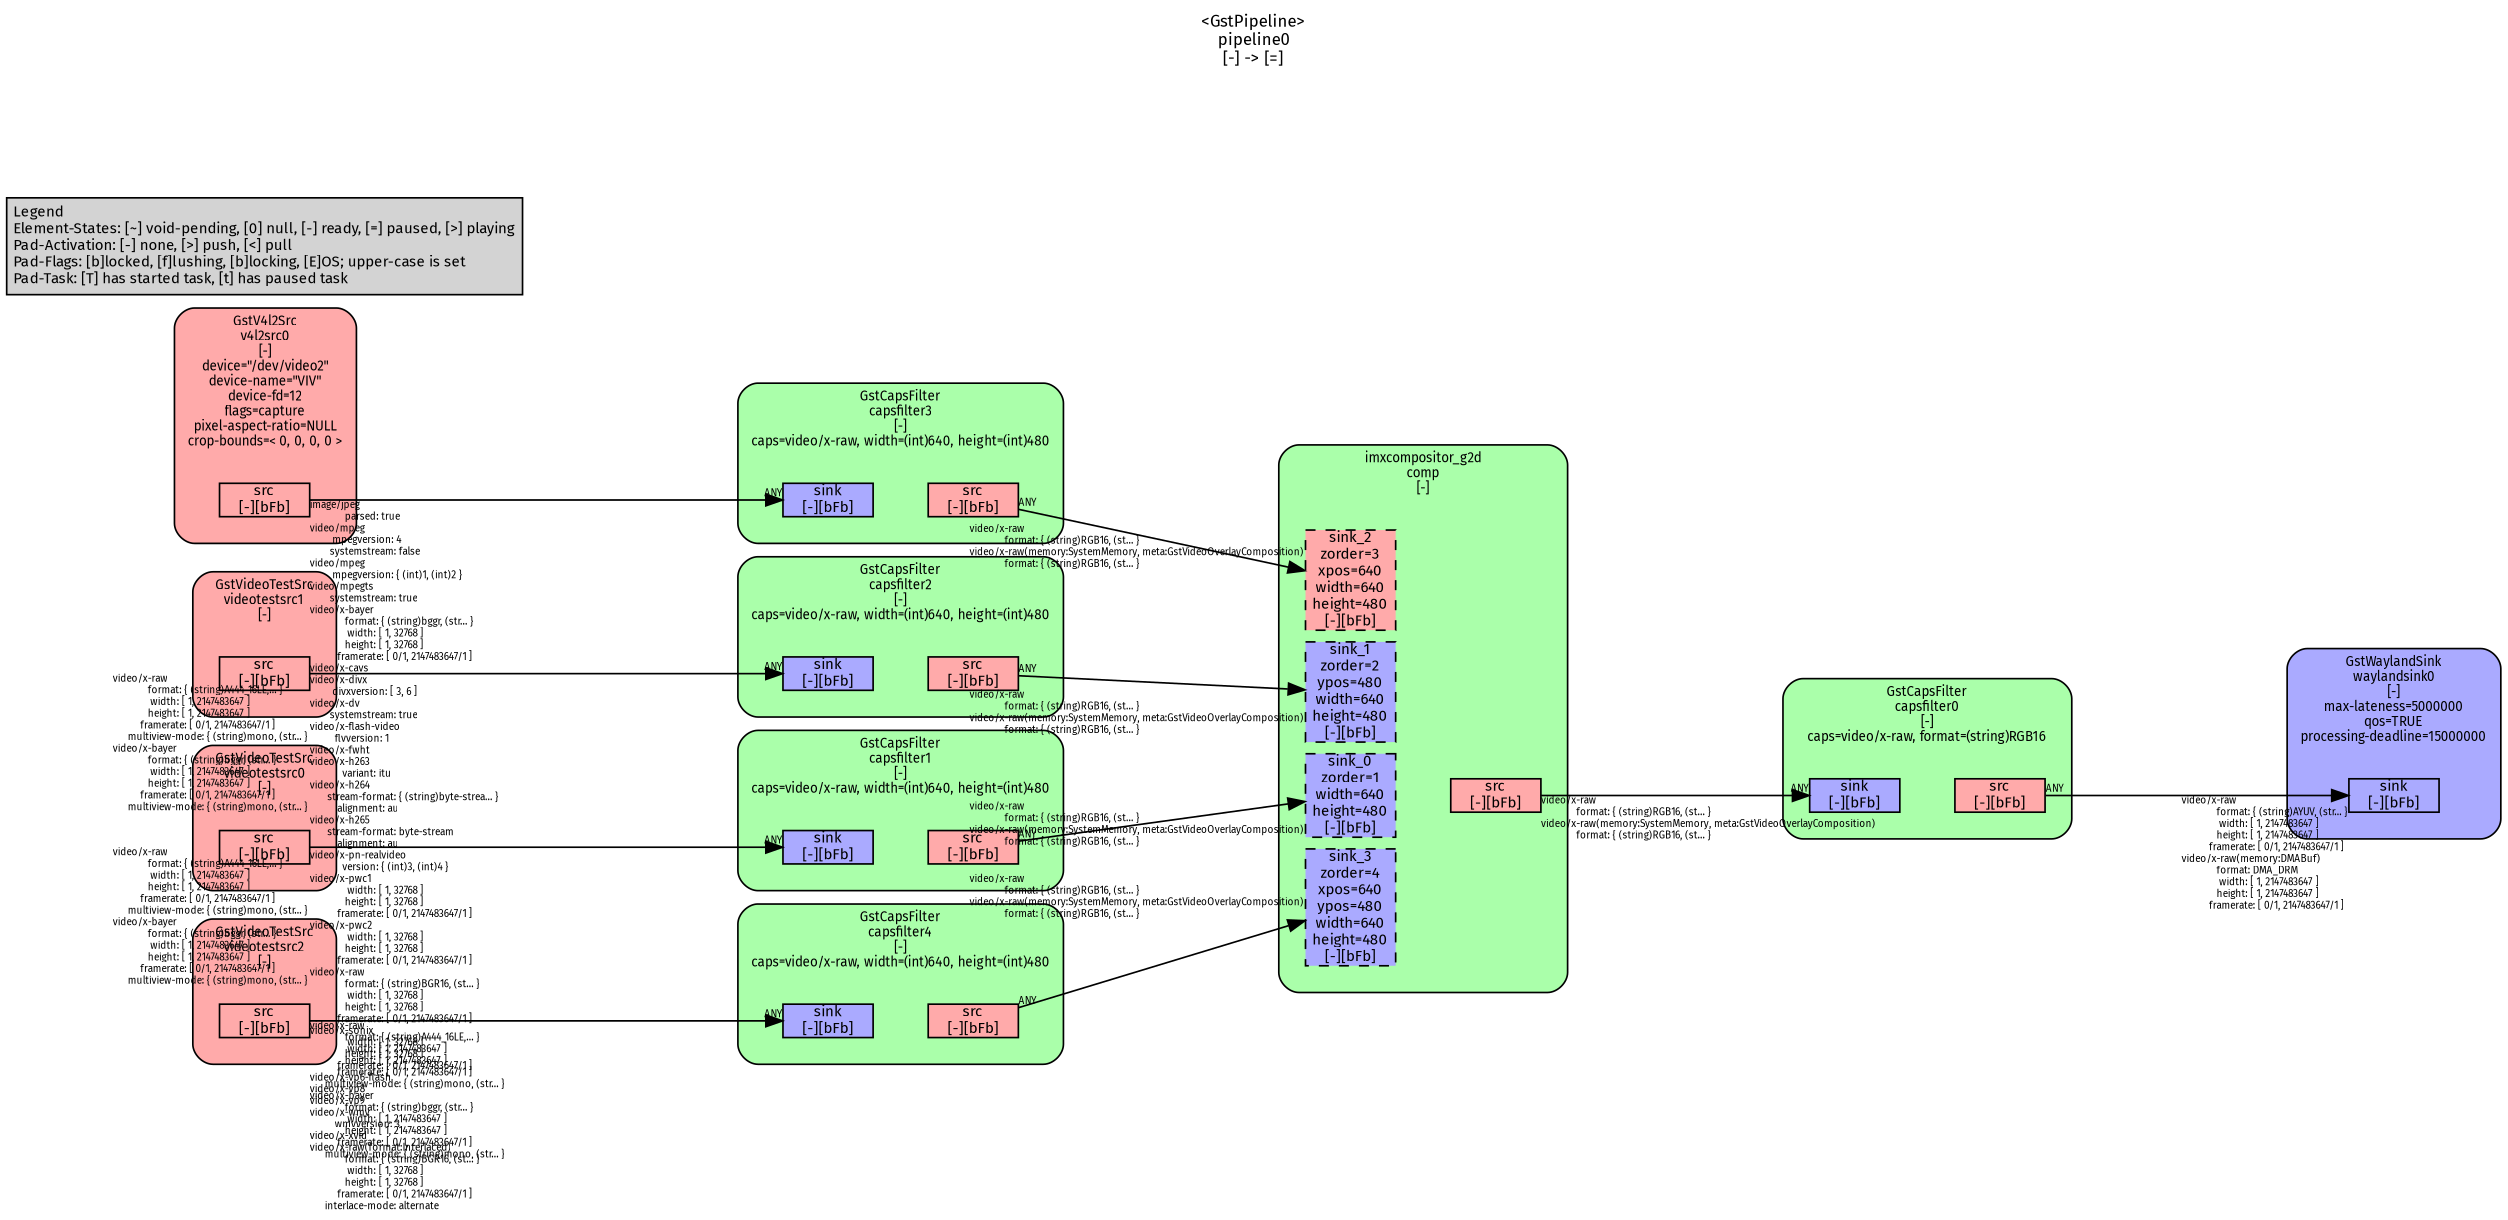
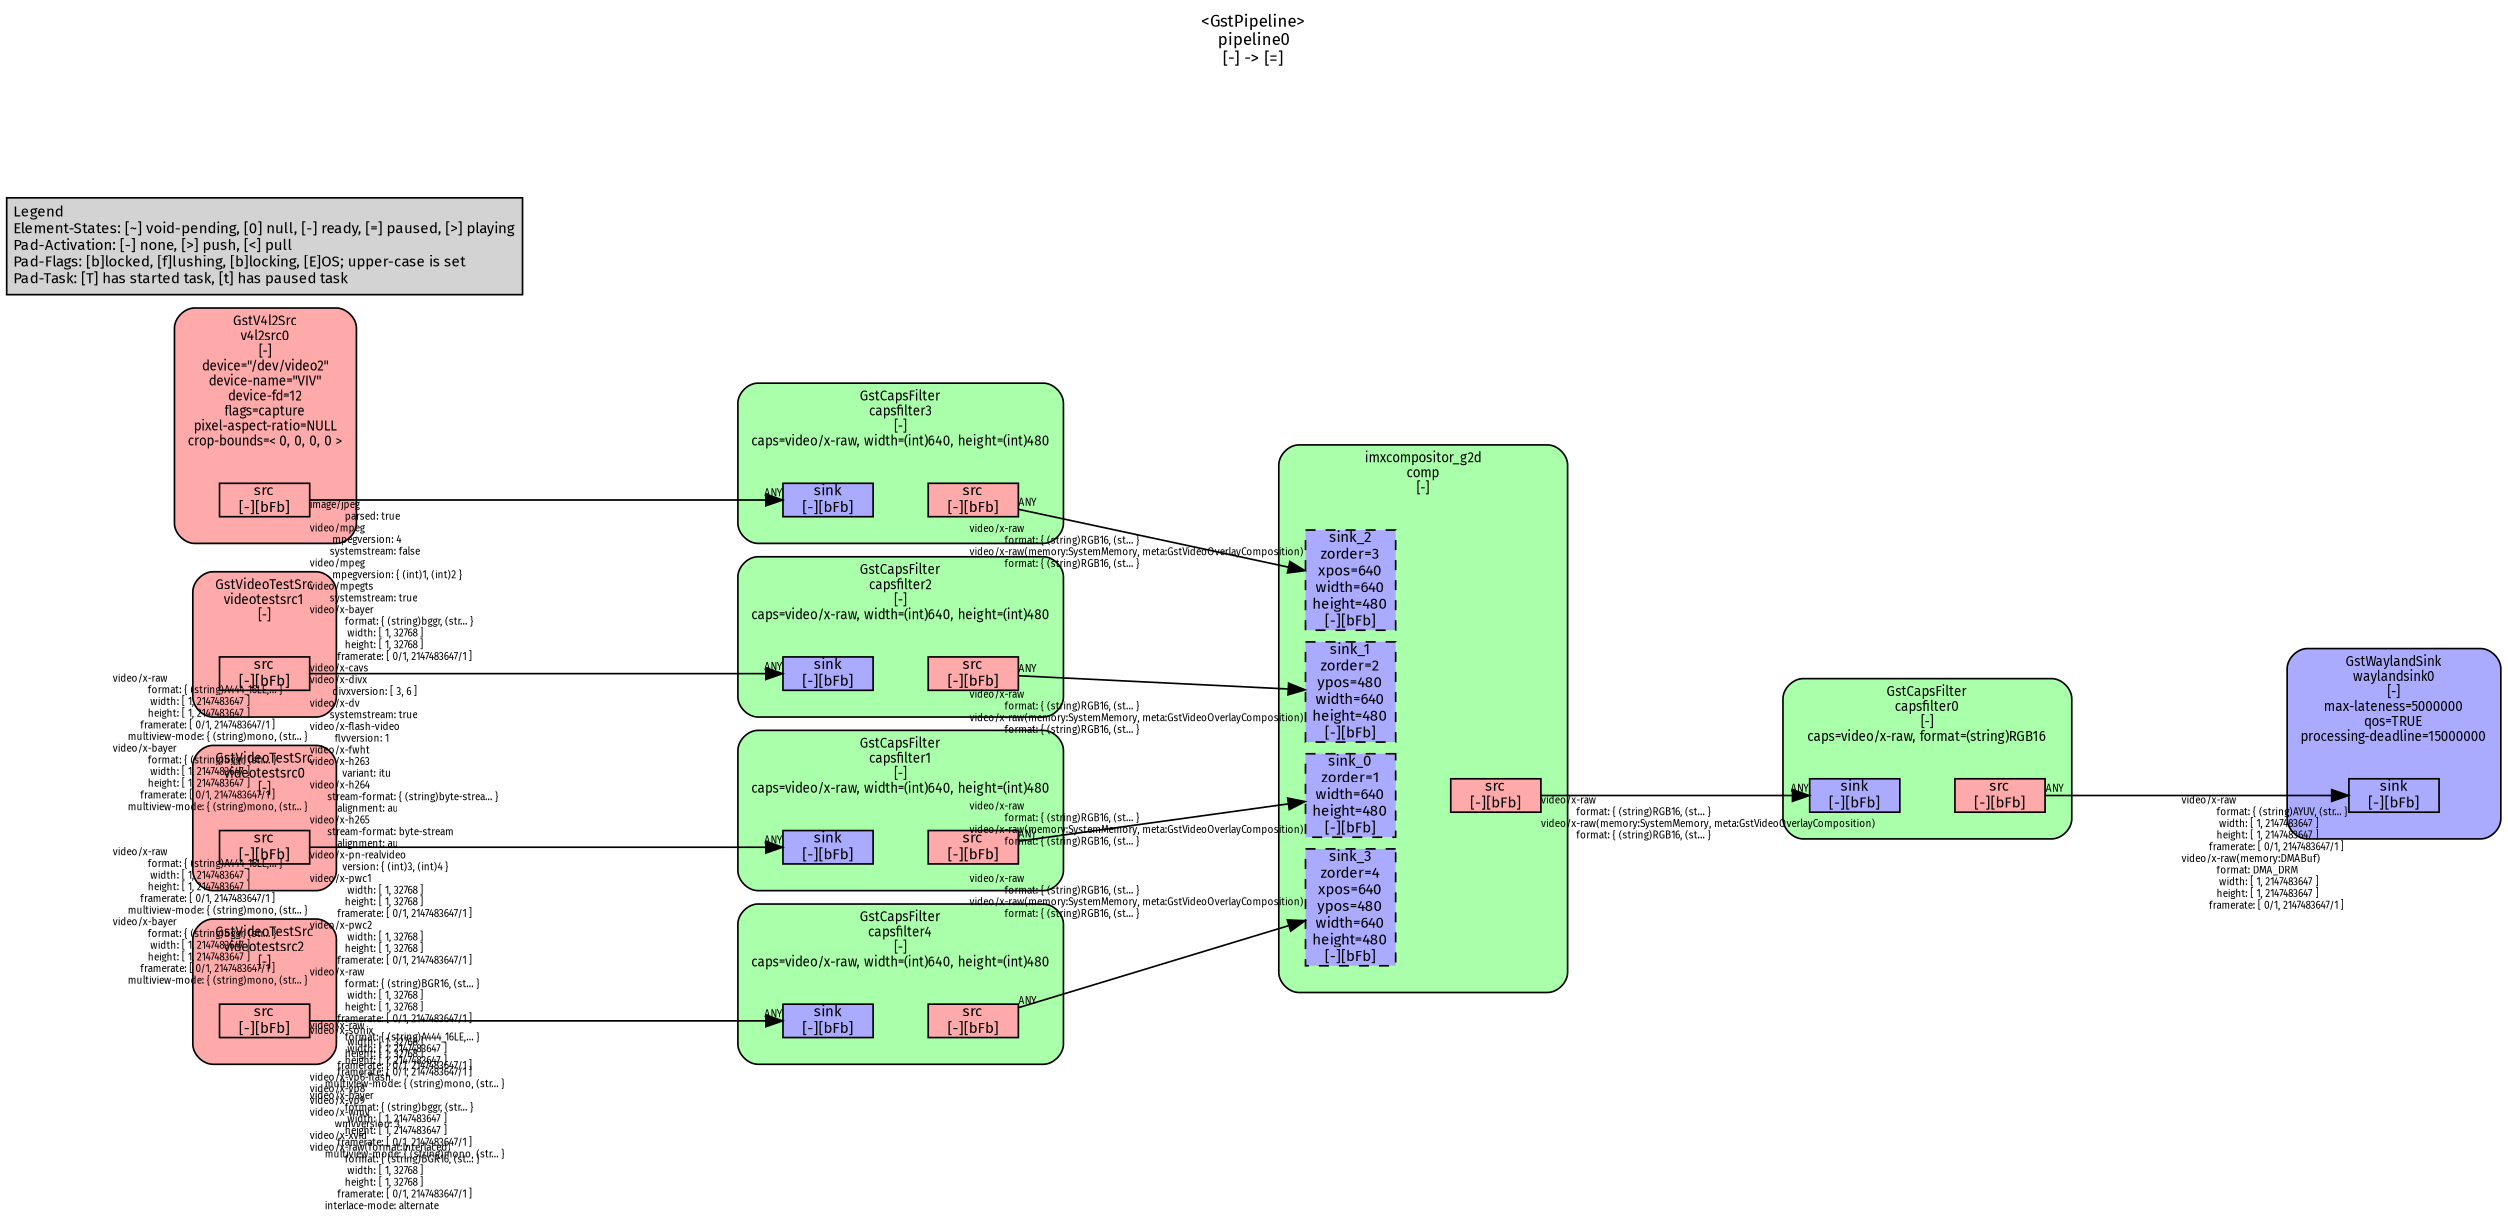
node "sink_2 zorder=3 xpos=640 width=640 height=480 [-][bFb]": fillcolor #ffaaaa -> #aaaaff
